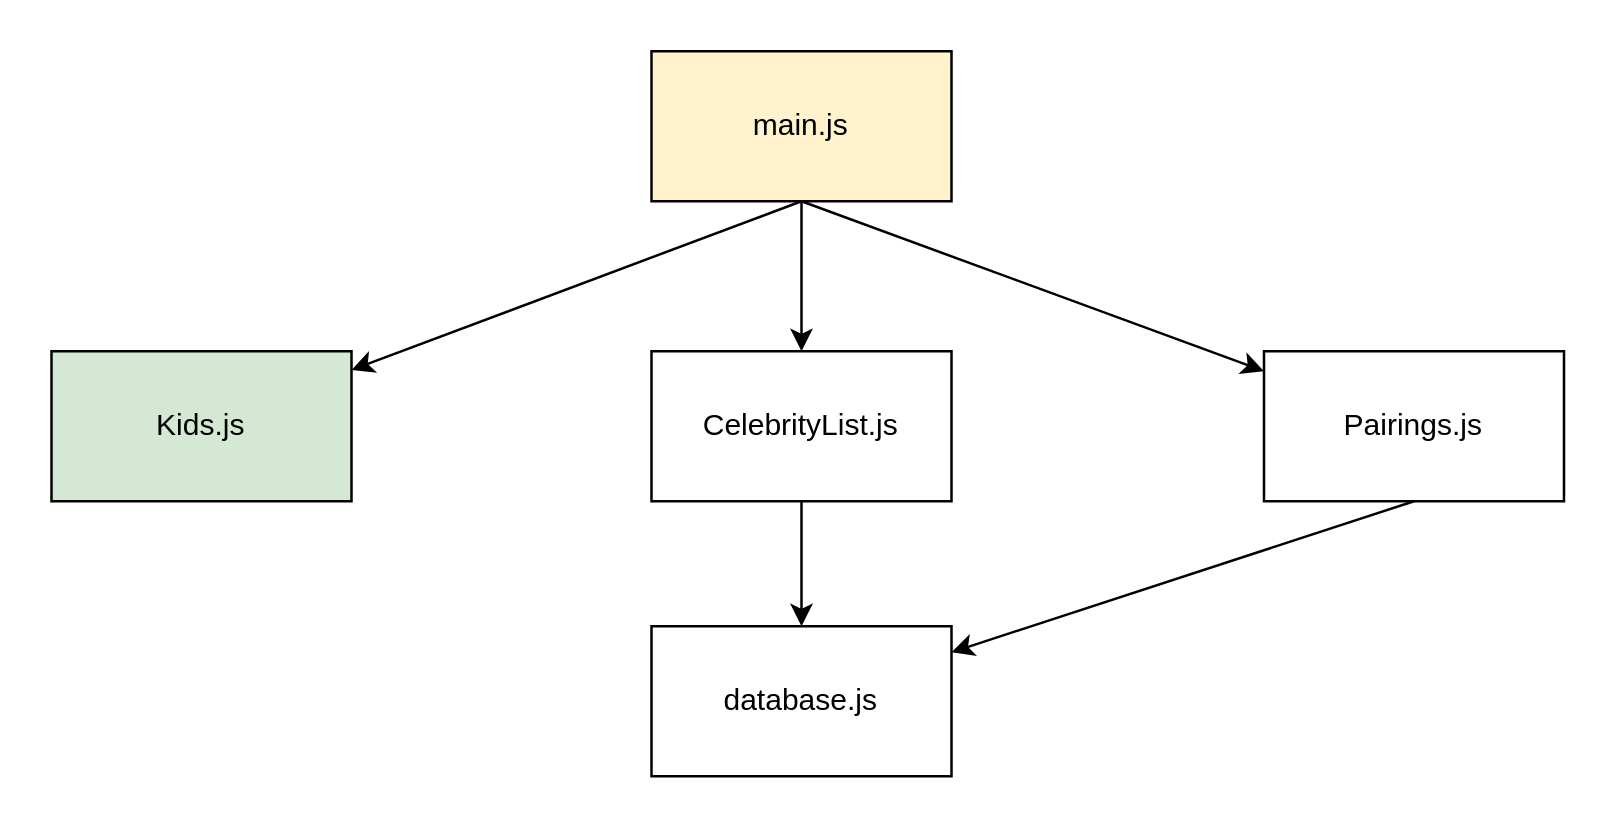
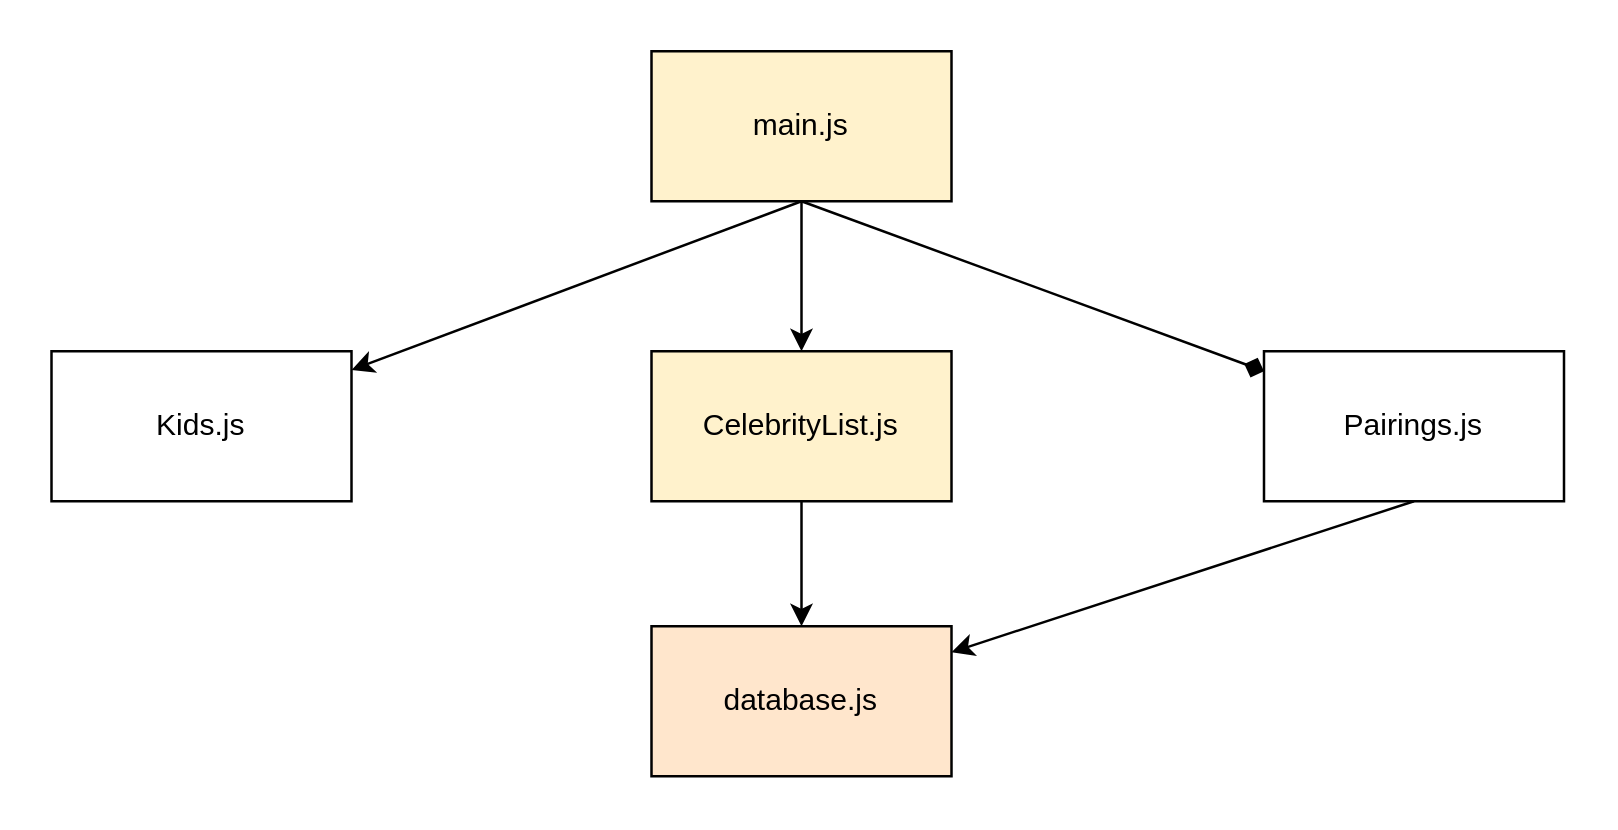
edge "main.js" -> "Pairings.js": arrowhead classic -> diamond
node "Kids.js": fillcolor #d5e8d4 -> #ffffff
node "CelebrityList.js": fillcolor #ffffff -> #fff2cc
node "database.js": fillcolor #ffffff -> #ffe6cc
